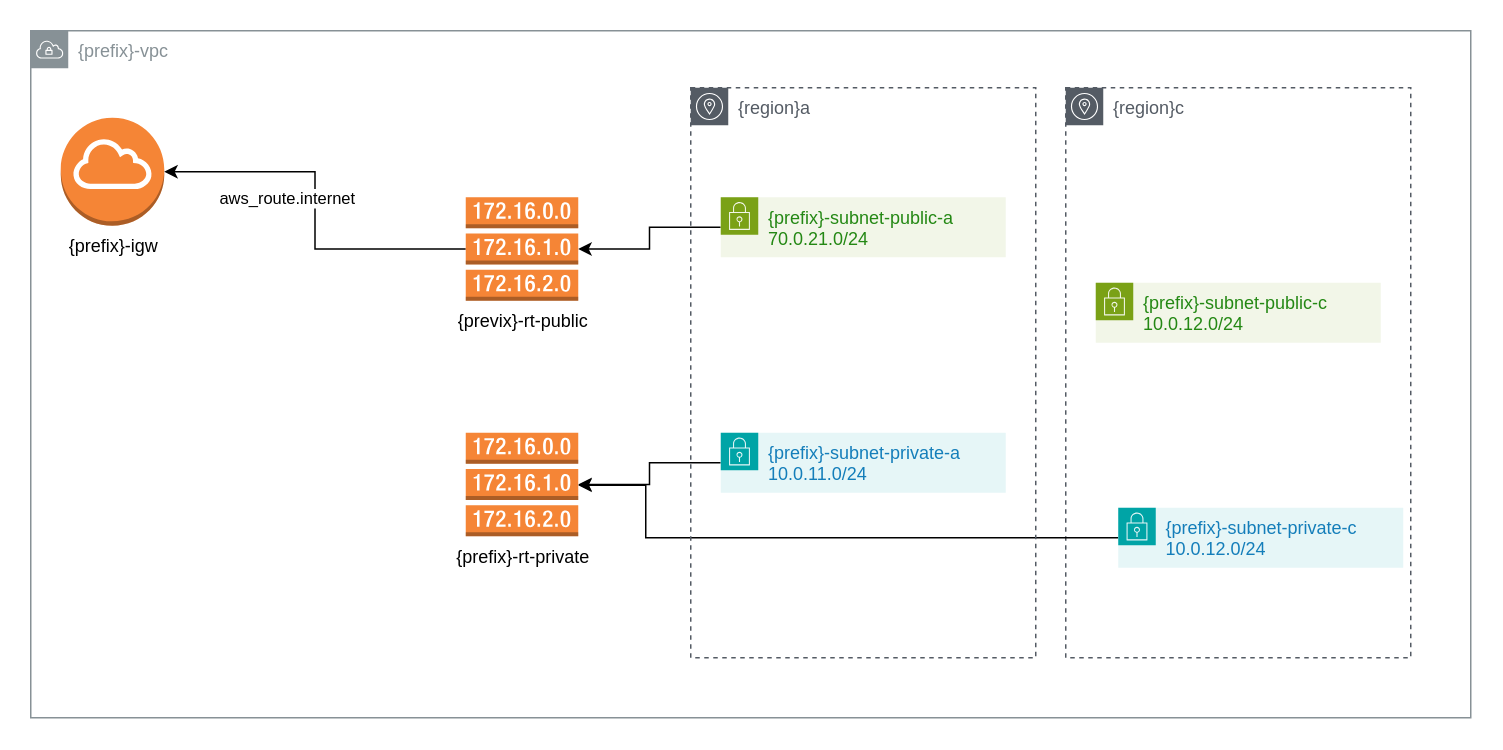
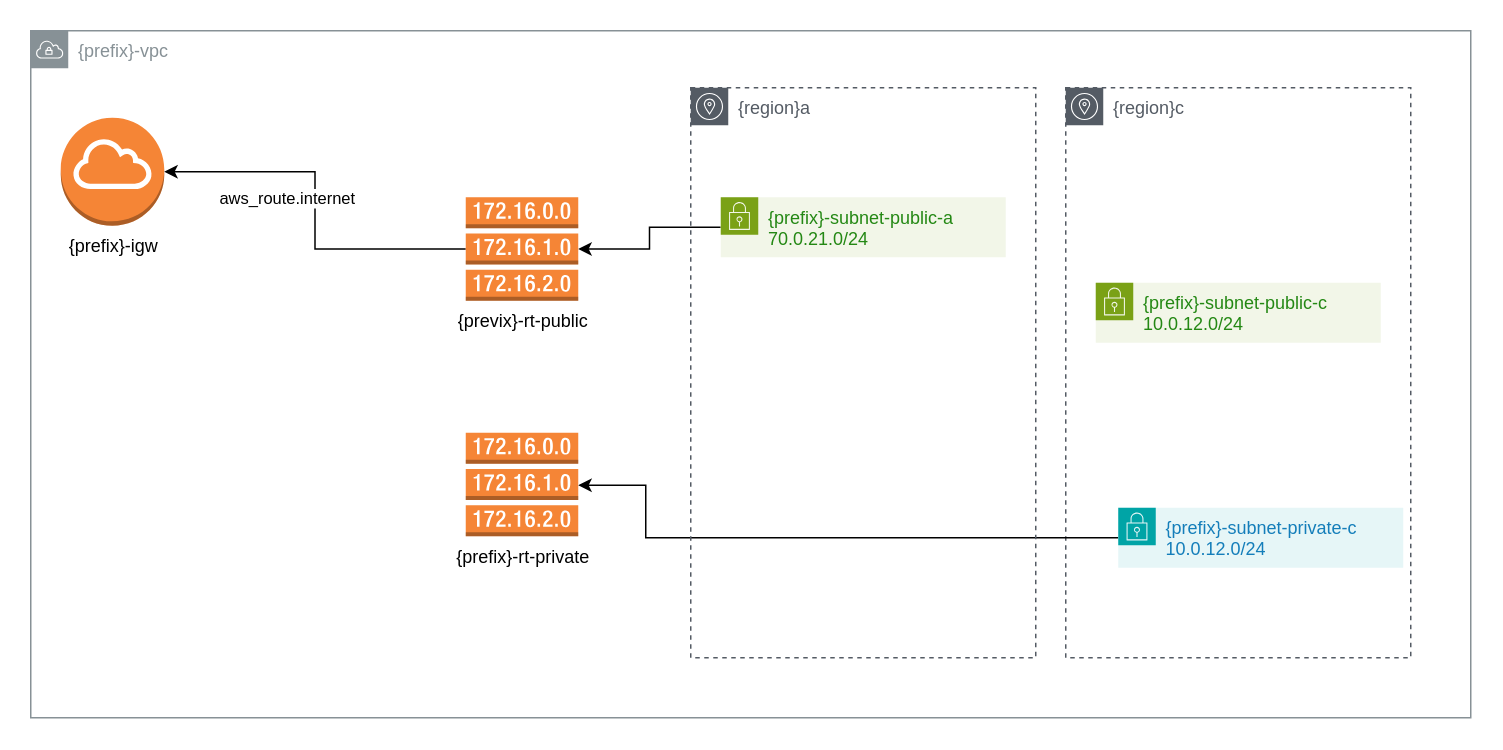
edge "{prefix}-subnet-private-a 10.0.11.0/24" -> "{prefix}-rt-private": removed
node "{prefix}-subnet-private-a 10.0.11.0/24": removed
